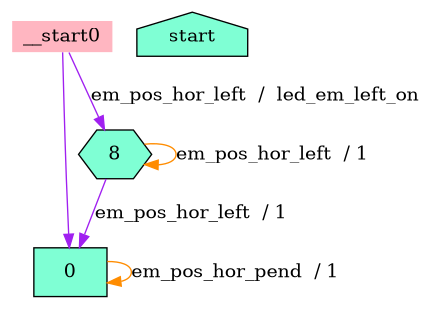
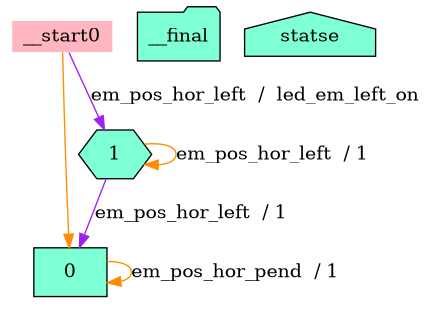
node "__final": added
node "start": label "start" -> "statse"
edge "__start0" -> "0": color purple -> darkorange
node "8": label "8" -> "1"
